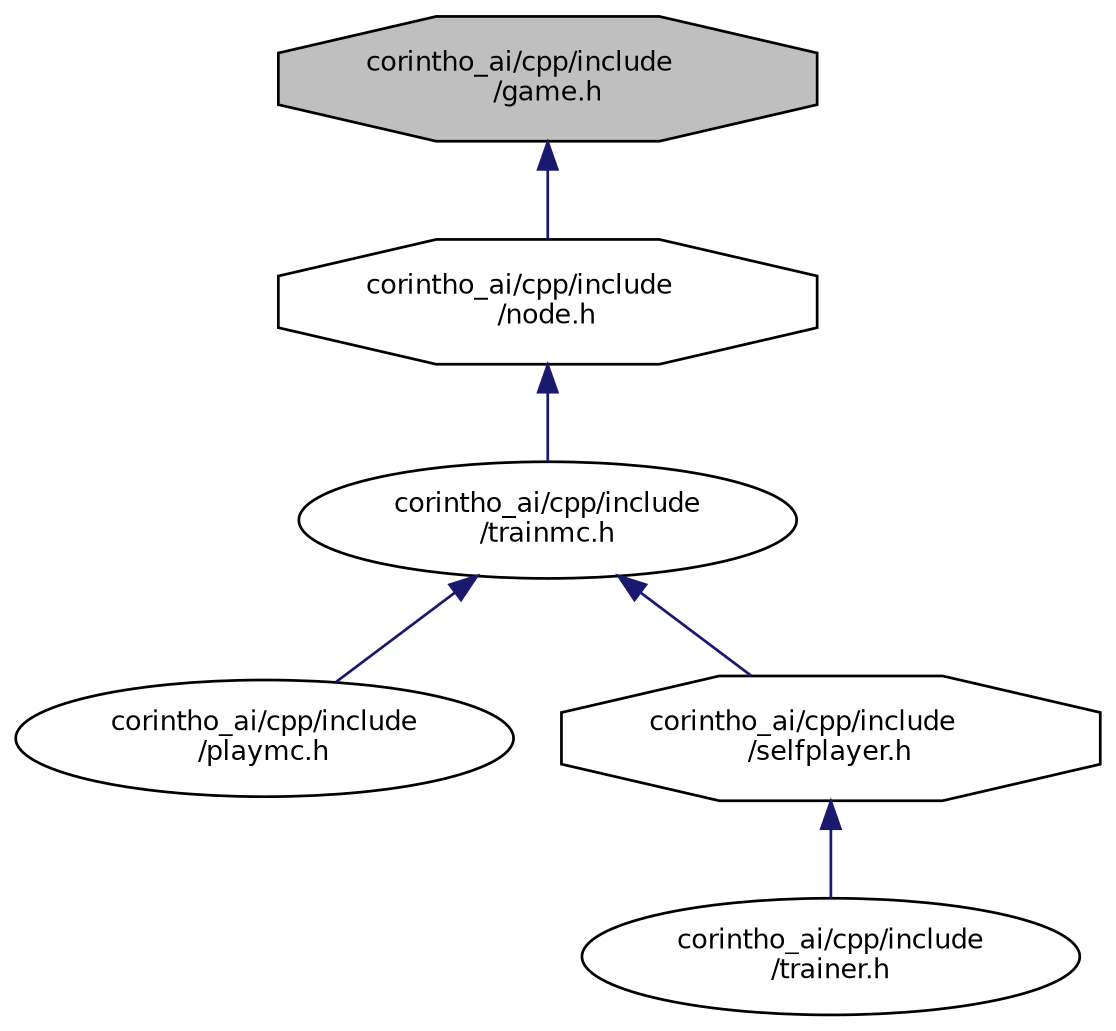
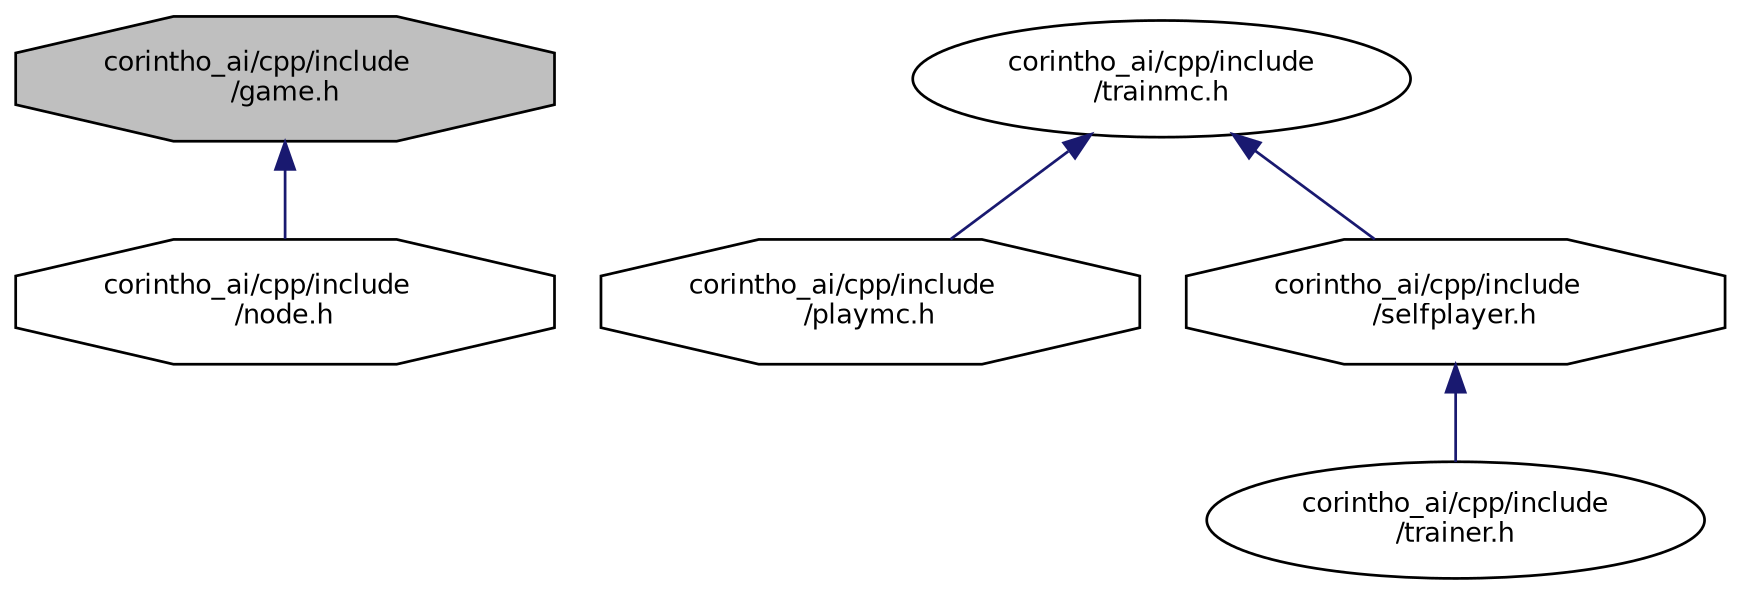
edge "corintho_ai/cpp/include /trainmc.h" -> "corintho_ai/cpp/include /node.h": removed
node "corintho_ai/cpp/include /playmc.h": shape ellipse -> octagon
